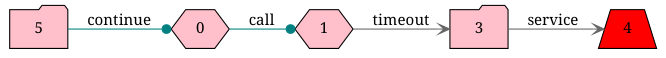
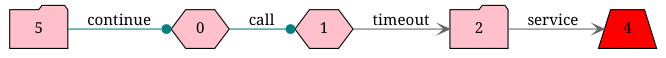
node "3": label "3" -> "2"
